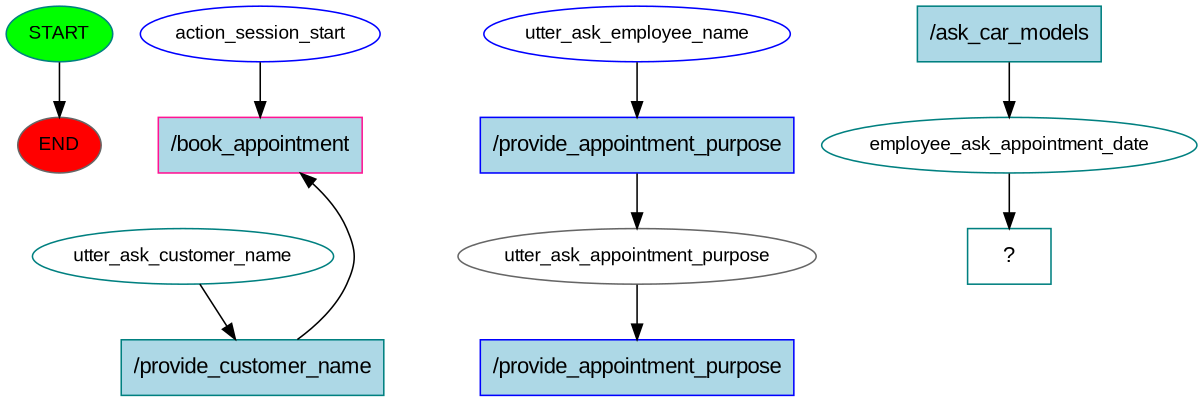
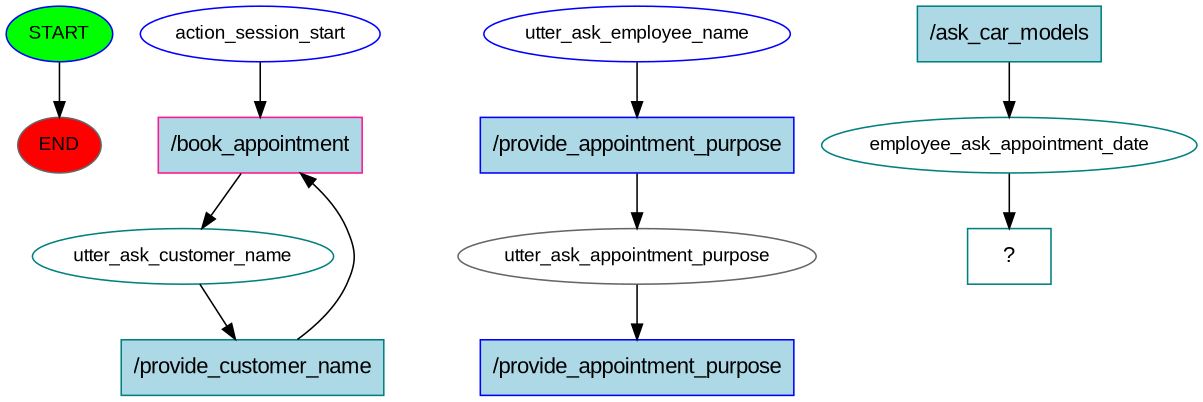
node "START": color teal -> blue
edge "/book_appointment" -> "utter_ask_customer_name": added
